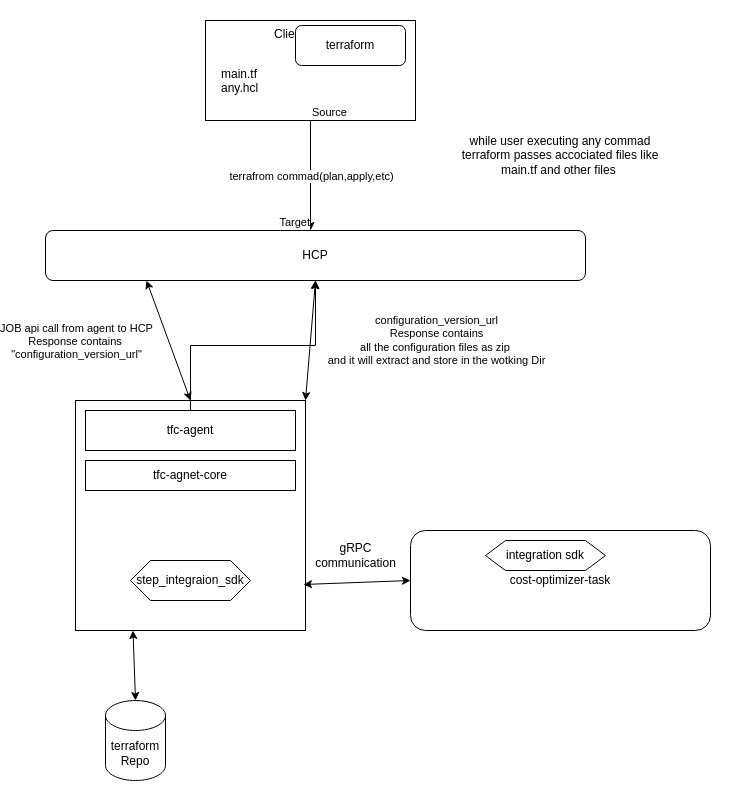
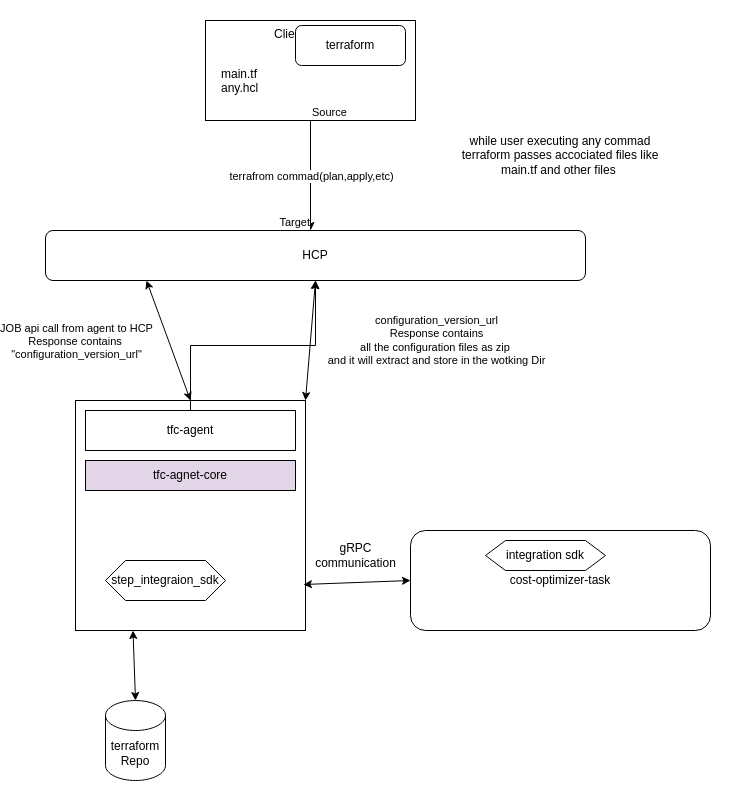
node "tfc-agnet-core": fillcolor #ffffff -> #e1d5e7
node "step_integraion_sdk": moved (191, 581) -> (166, 581)
